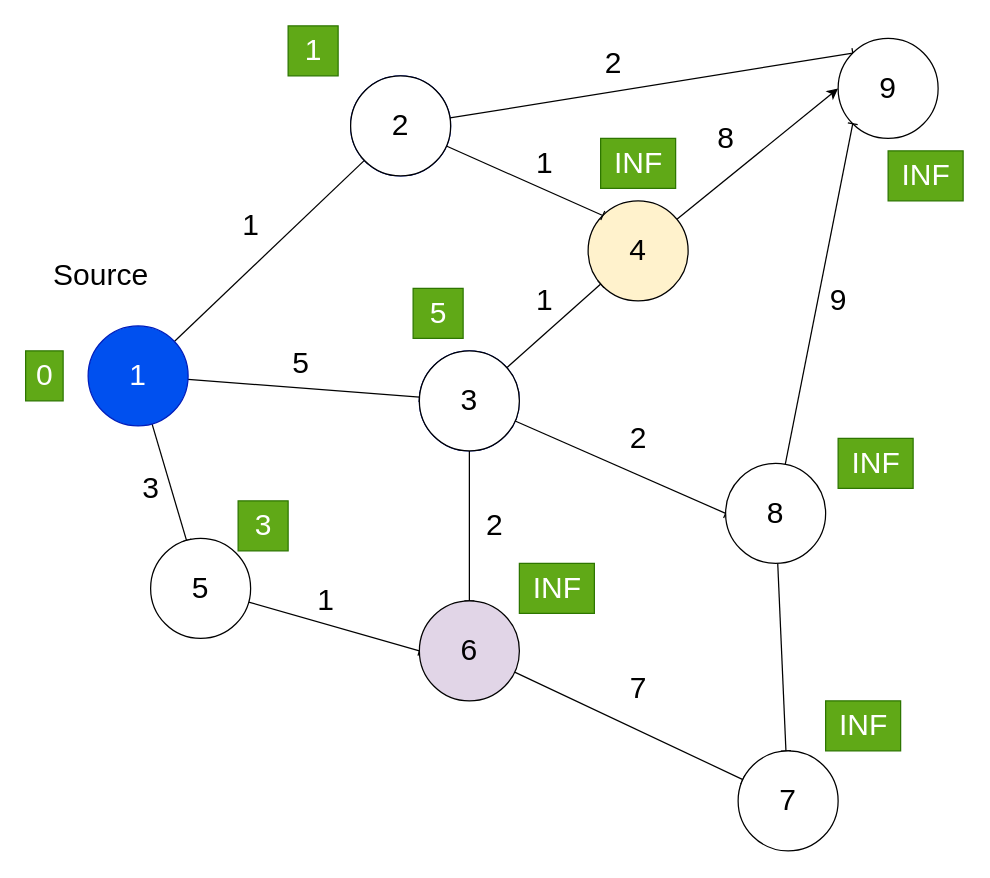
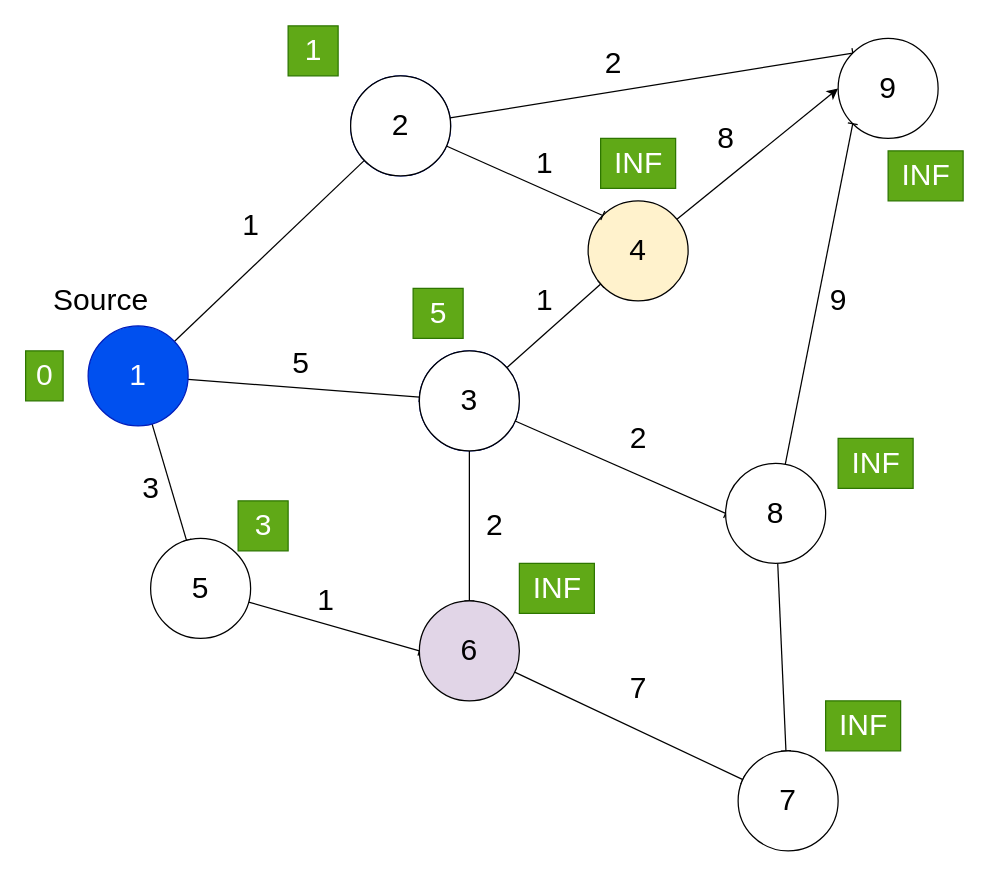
node "Source": moved (101, 276) -> (101, 301)
